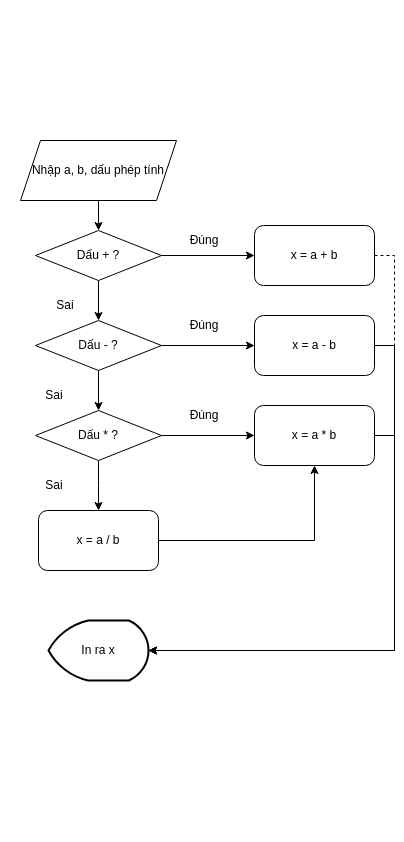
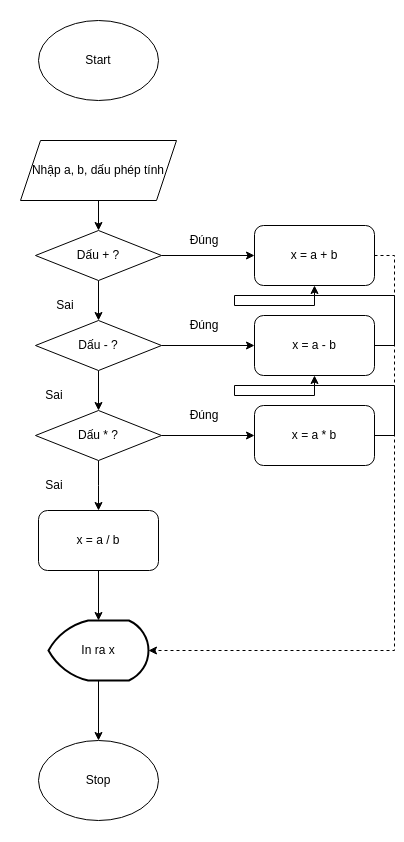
node "Start": added
edge "x = a - b" -> "In ra x": now "x = a - b" -> "x = a + b"
edge "x = a * b" -> "In ra x": now "x = a * b" -> "x = a - b"
edge "x = a / b" -> "x = a * b": now "x = a / b" -> "In ra x"
edge "In ra x" -> "Stop": added
node "Stop": added
